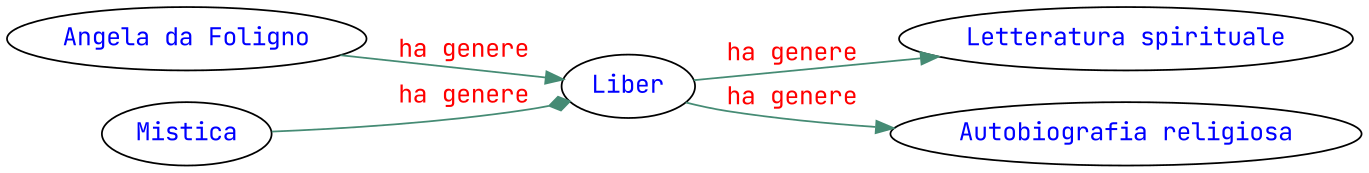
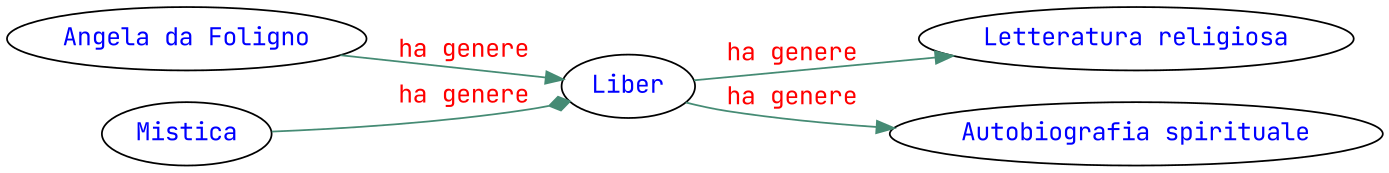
node "Letteratura spirituale": label "Letteratura spirituale" -> "Letteratura religiosa"
node "Autobiografia religiosa": label "Autobiografia religiosa" -> "Autobiografia spirituale"
